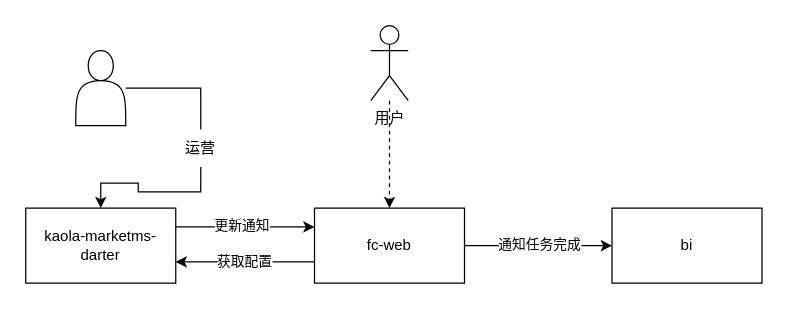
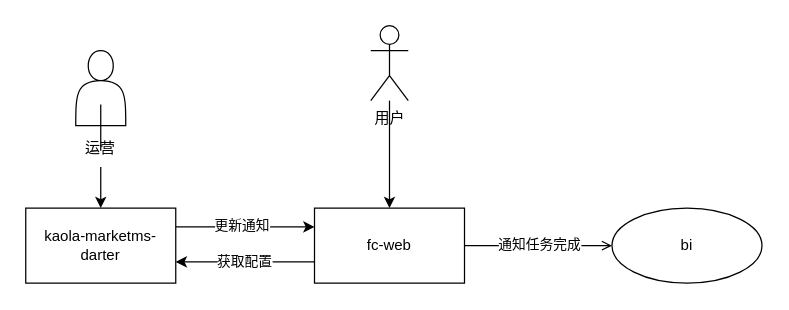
node "运营": moved (201, 148) -> (101, 148)
edge "用户" -> "fc-web": style dashed -> solid
edge "fc-web" -> "bi": arrowhead classic -> open
node "bi": shape rectangle -> ellipse
